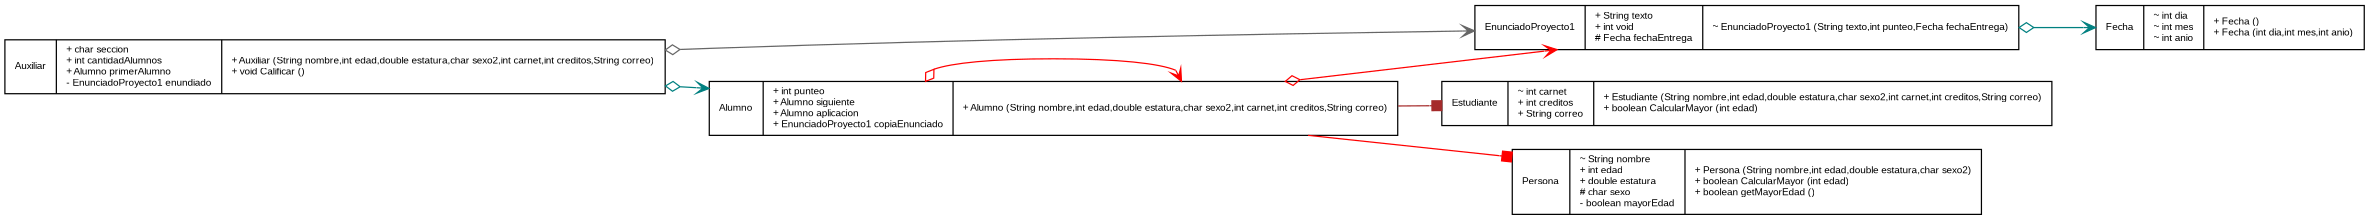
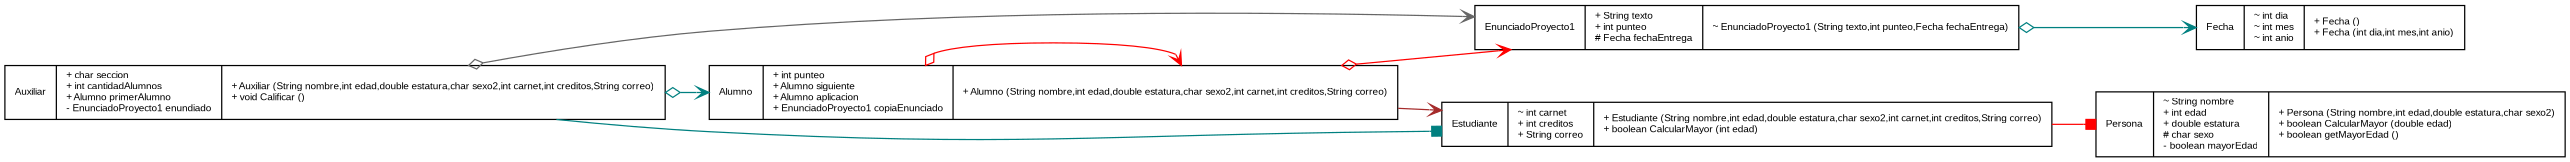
node "EnunciadoProyecto1": text "+ int void" -> "+ int punteo"
edge "Alumno" -> "Estudiante": arrowhead box -> vee
edge "Auxiliar" -> "Estudiante": added
edge "Alumno" -> "Persona": now "Estudiante" -> "Persona"
node "Persona": text "+ boolean CalcularMayor (int edad)" -> "+ boolean CalcularMayor (double edad)"
